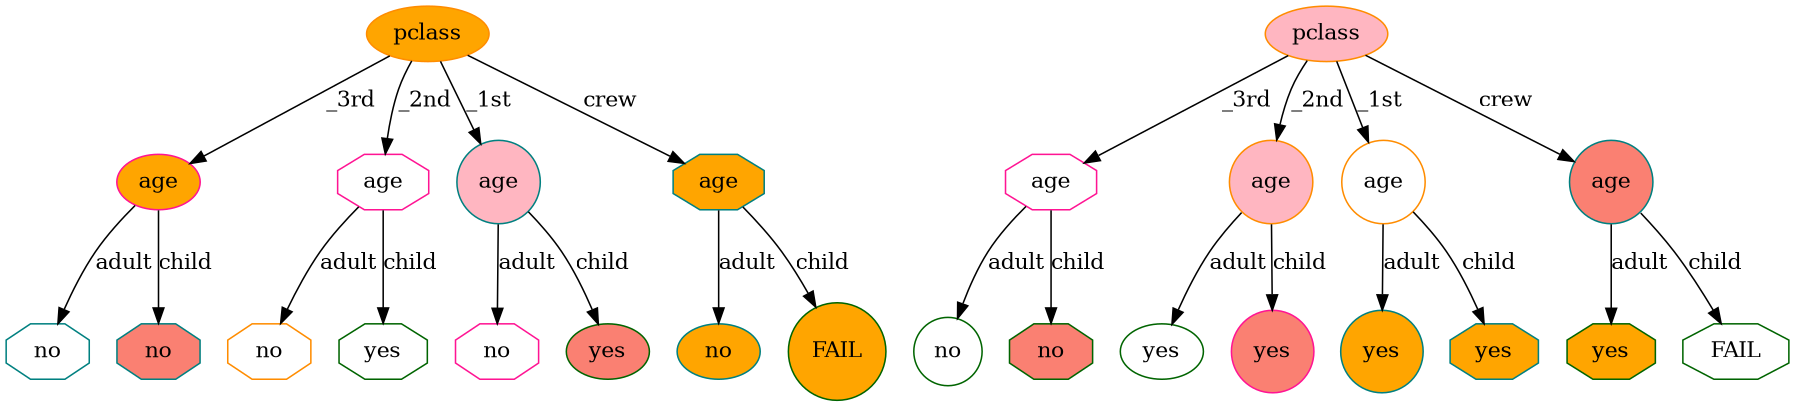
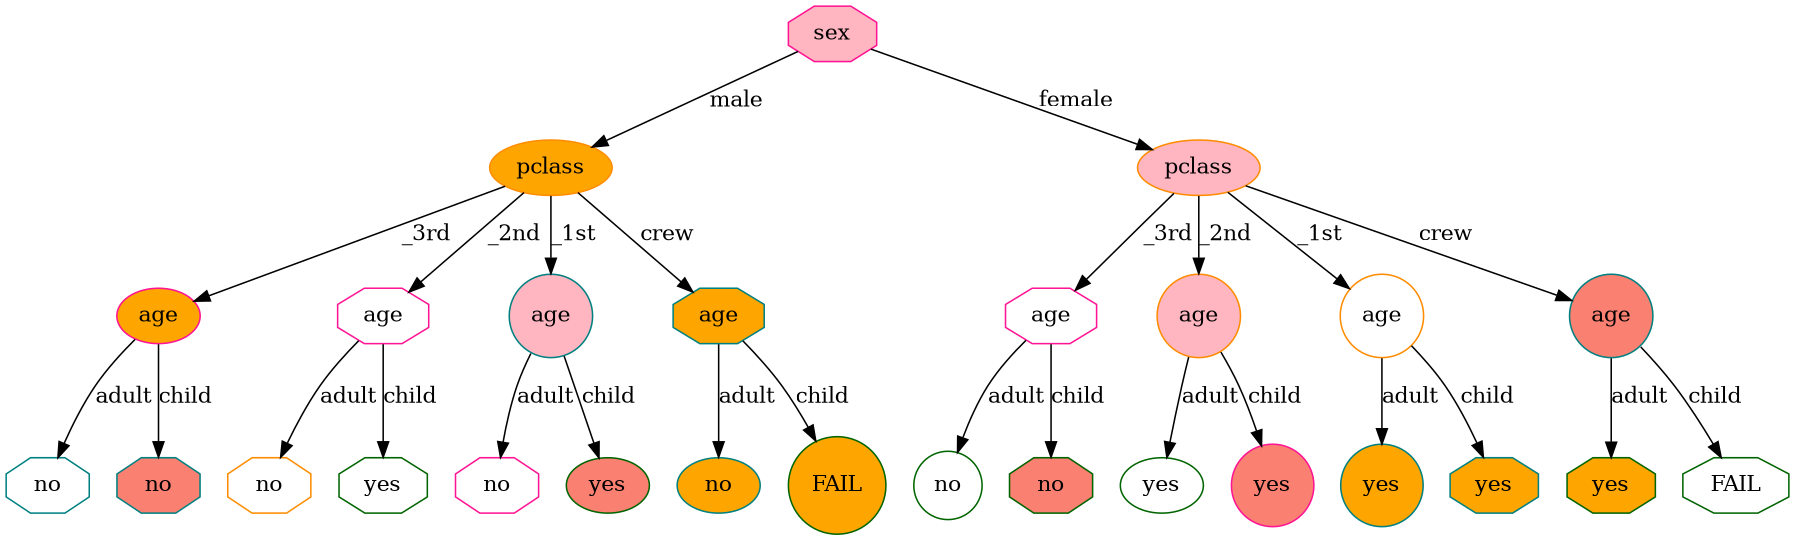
node "sex": added
